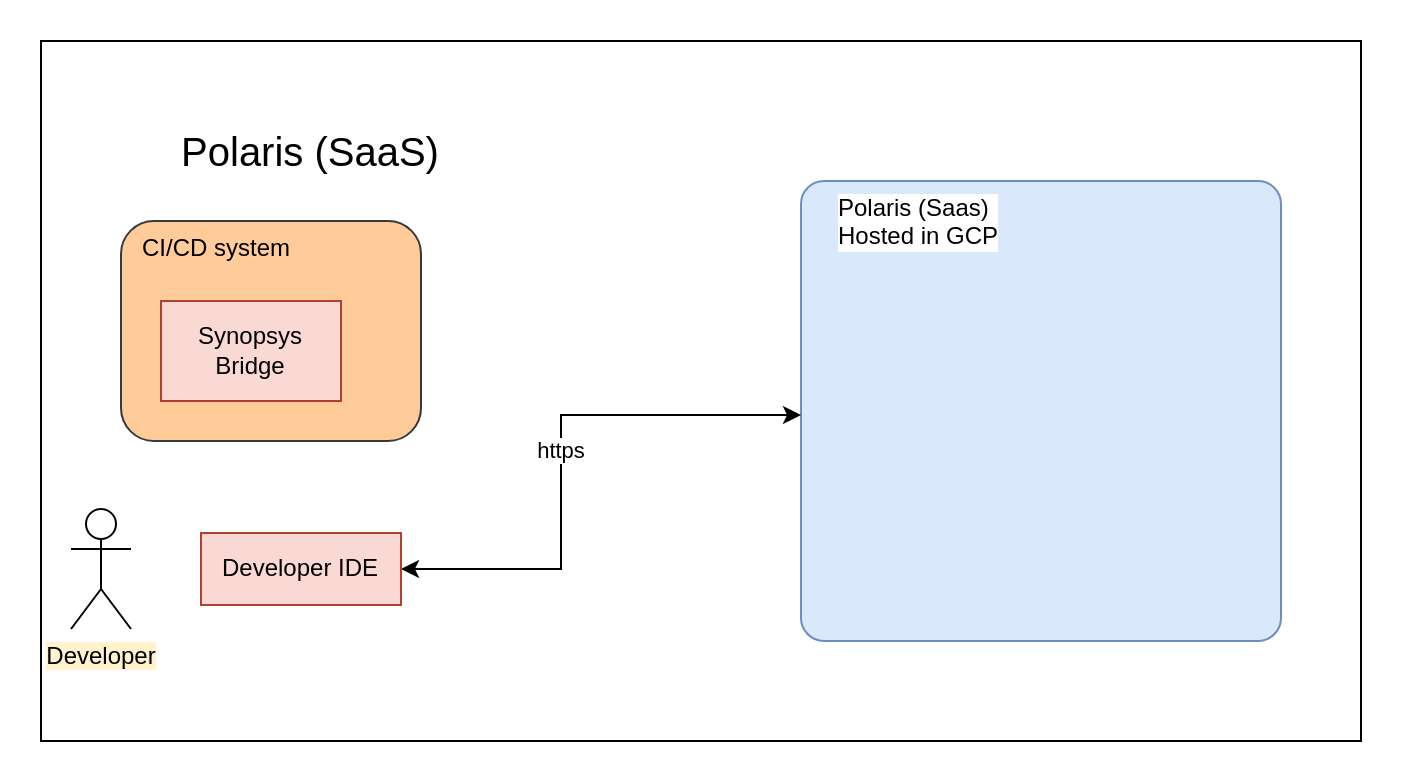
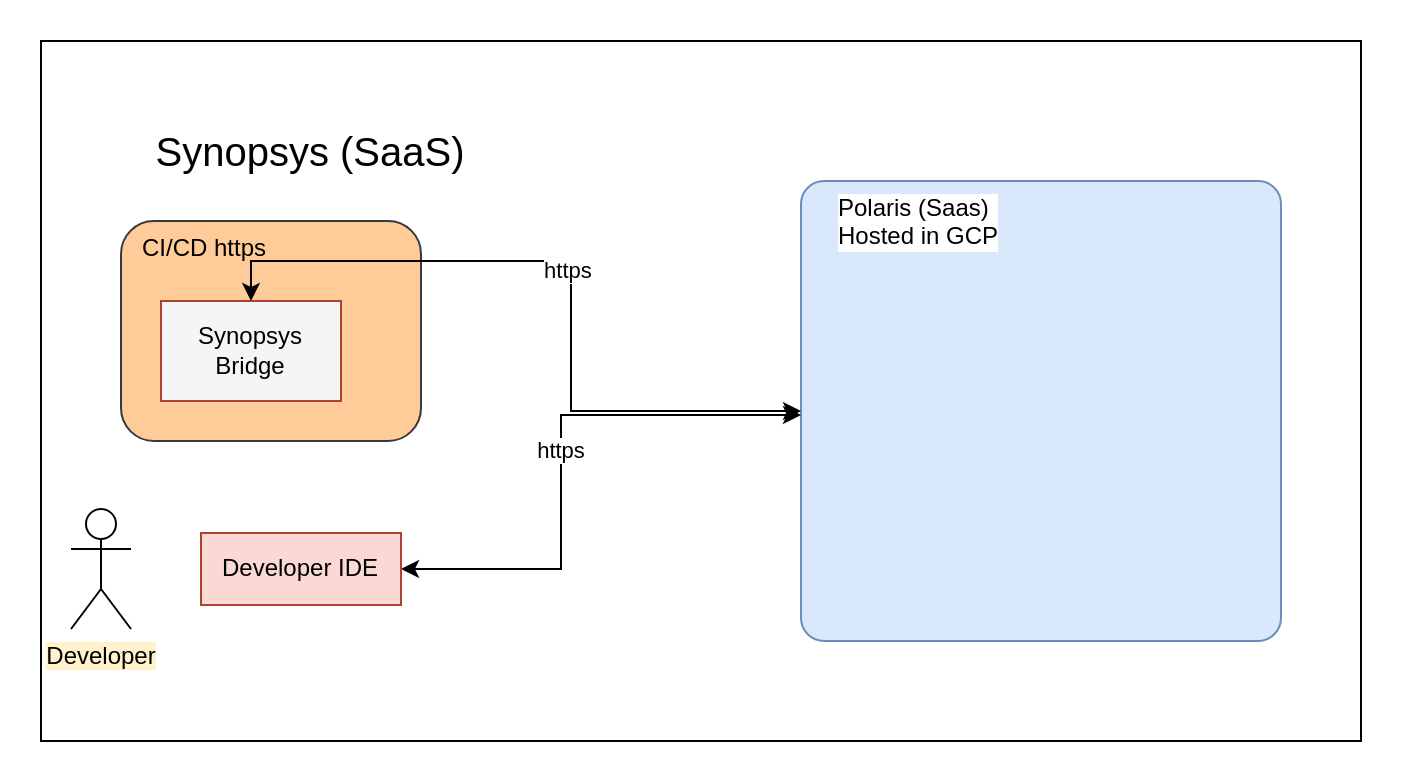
node "Polaris (SaaS)": label "Polaris (SaaS)" -> "Synopsys (SaaS)"
node "CI/CD system": label "CI/CD system" -> "CI/CD https"
node "Synopsys Bridge": fillcolor #fad9d5 -> #f5f5f5
edge "Synopsys Bridge" -- "Polaris (Saas) Hosted in GCP": added, label "https"
